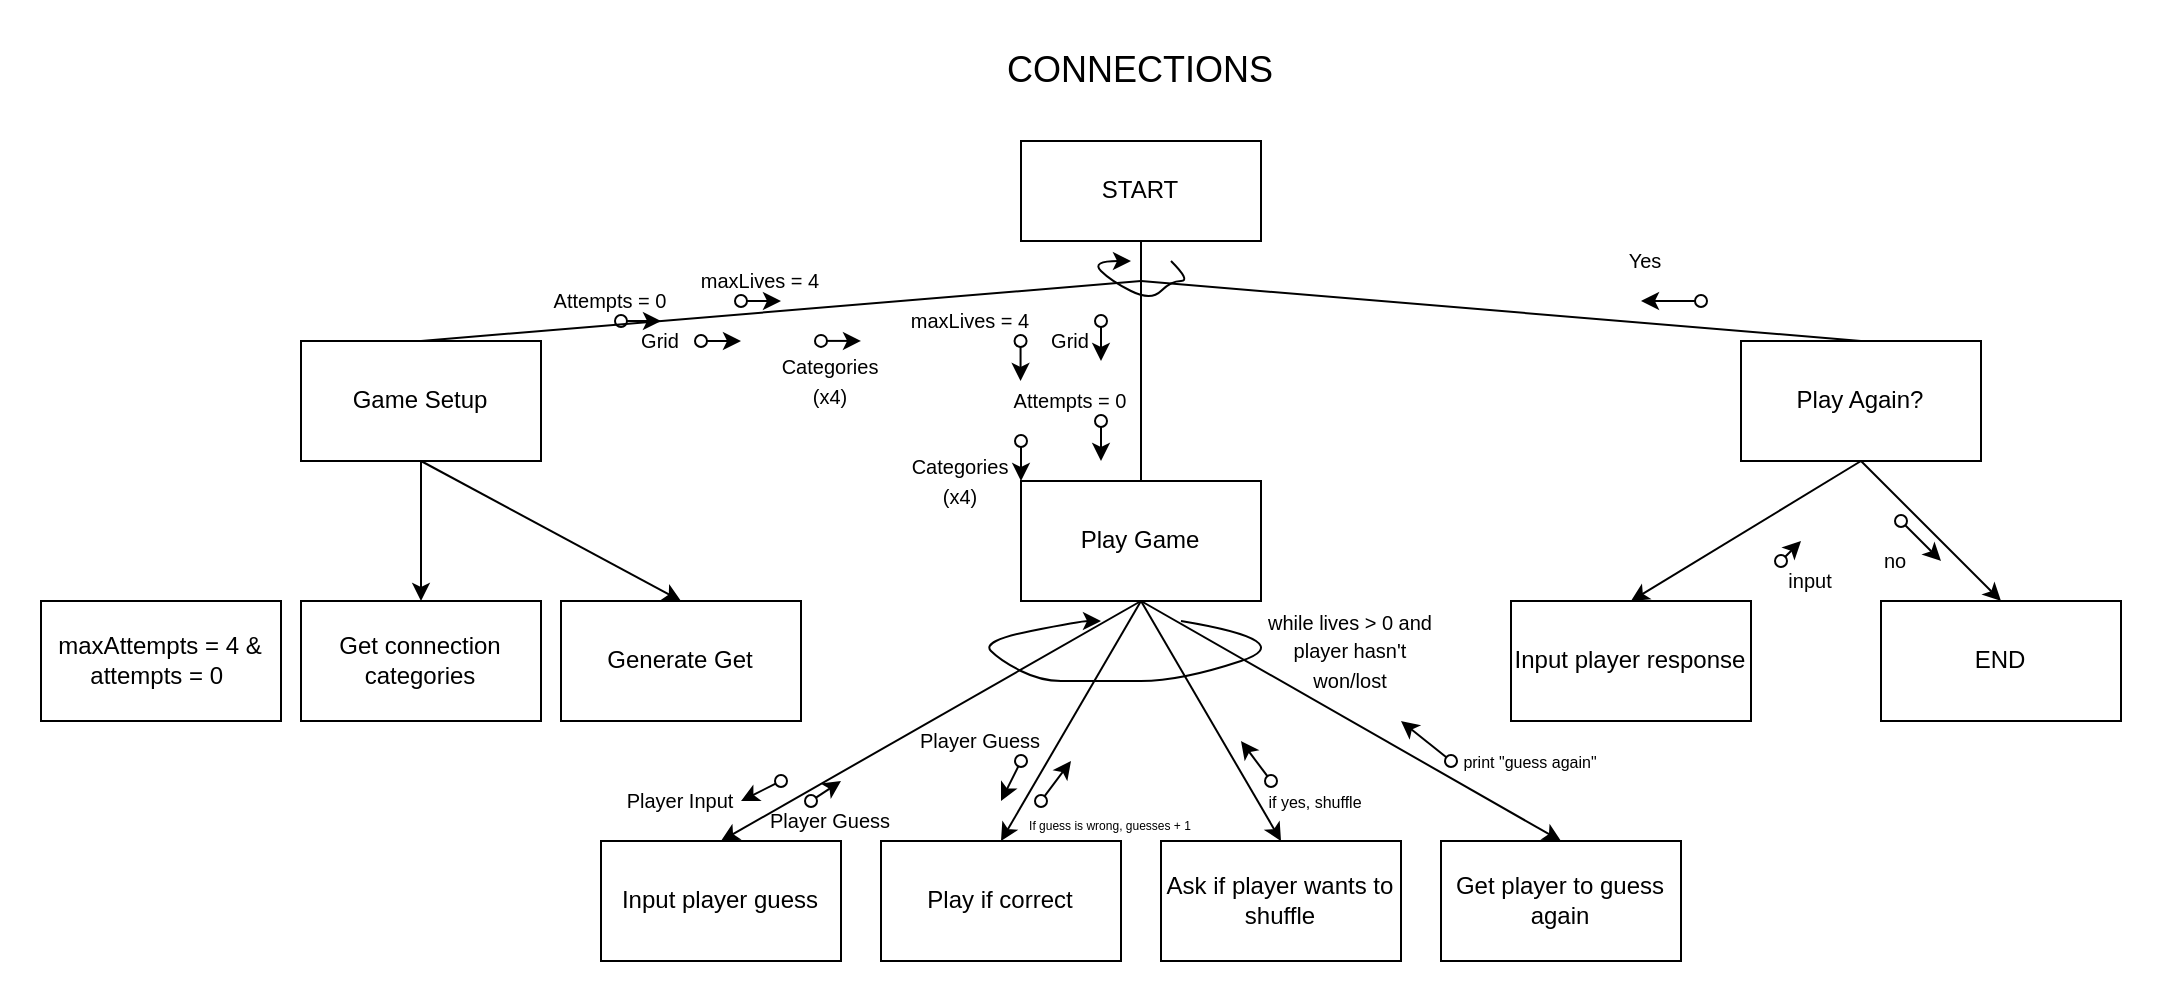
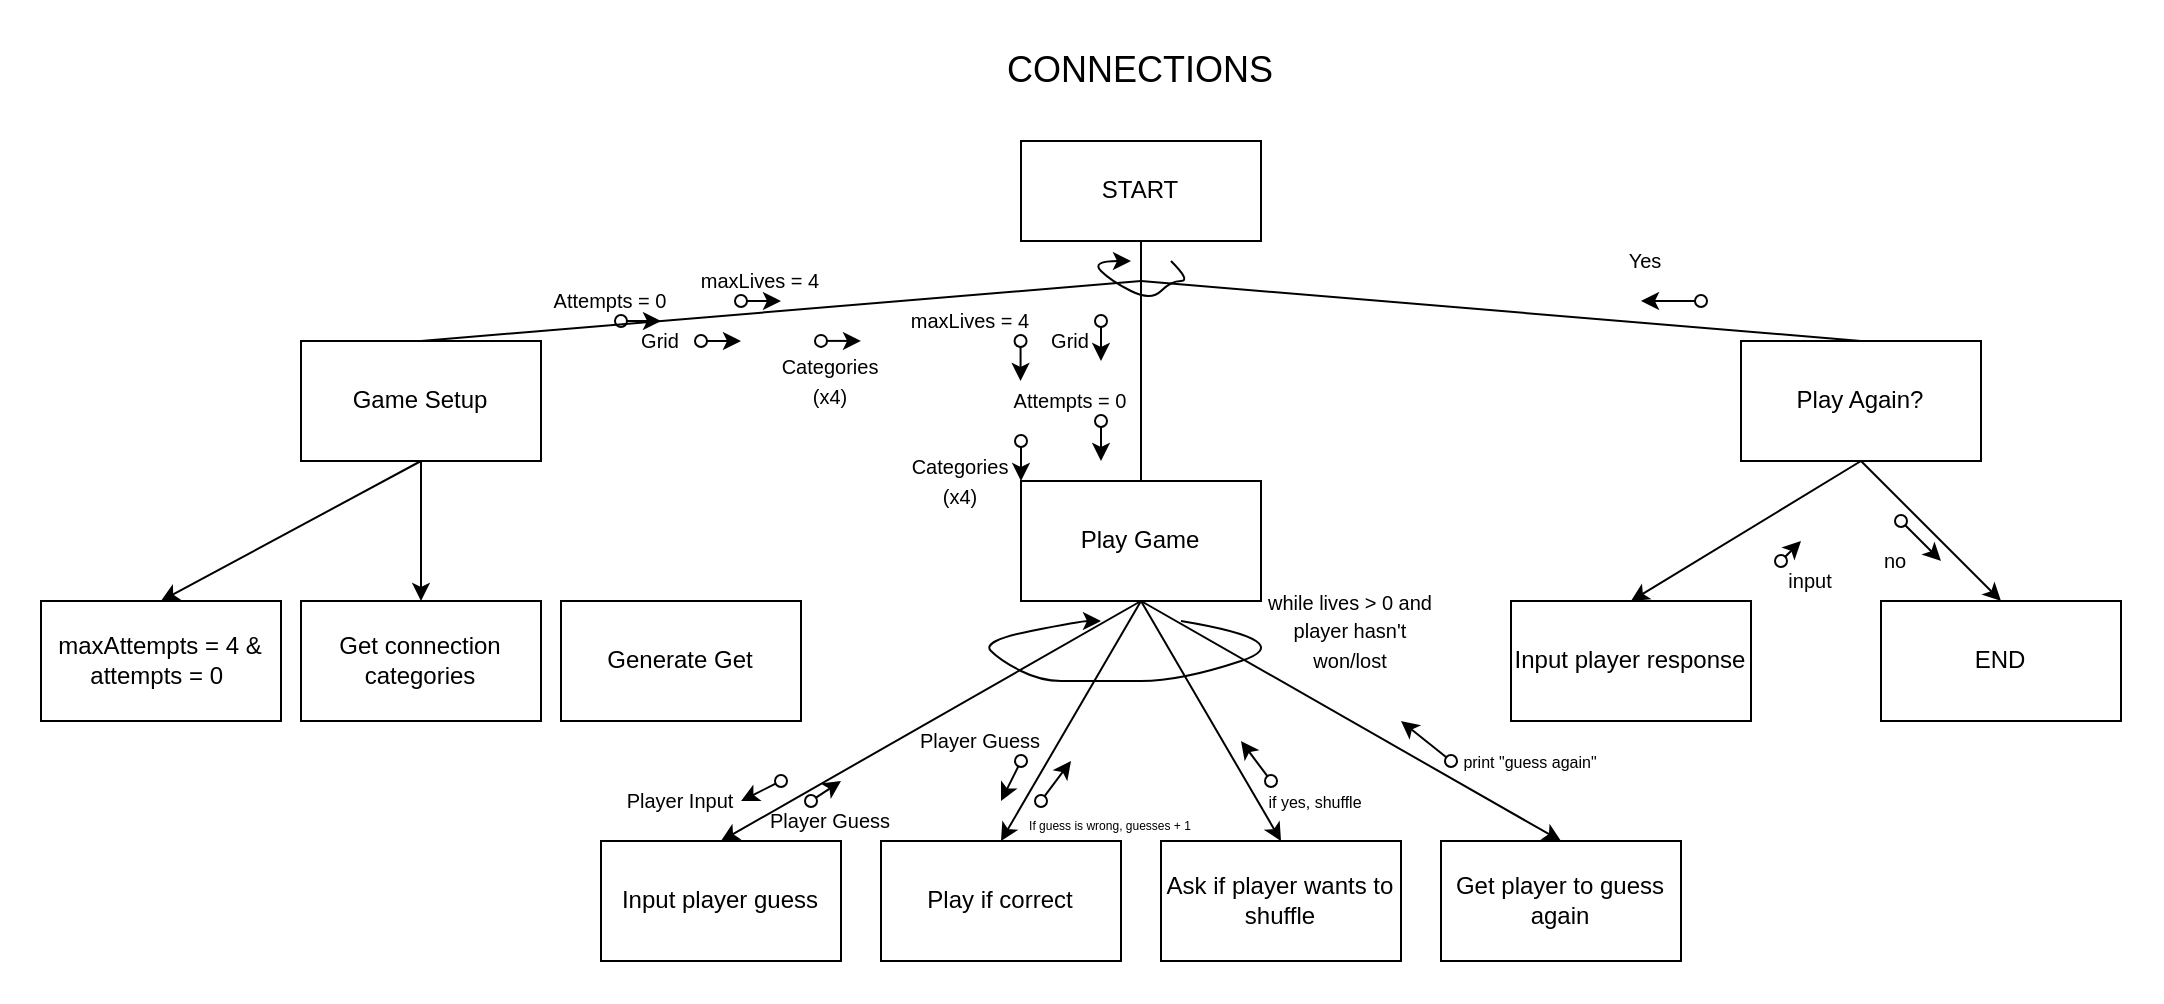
edge "Game Setup" -> "maxAttempts = 4 & attempts = 0": added
edge "Game Setup" -> "Generate Get": removed
node "while lives > 0 and player hasn't won/lost": moved (1351, 651) -> (1351, 631)
